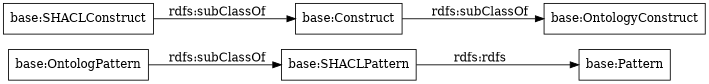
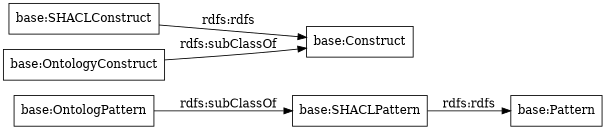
edge "base:SHACLConstruct" -> "base:Construct": label "rdfs:subClassOf" -> "rdfs:rdfs"
edge "base:Construct" -> "base:OntologyConstruct": reversed
